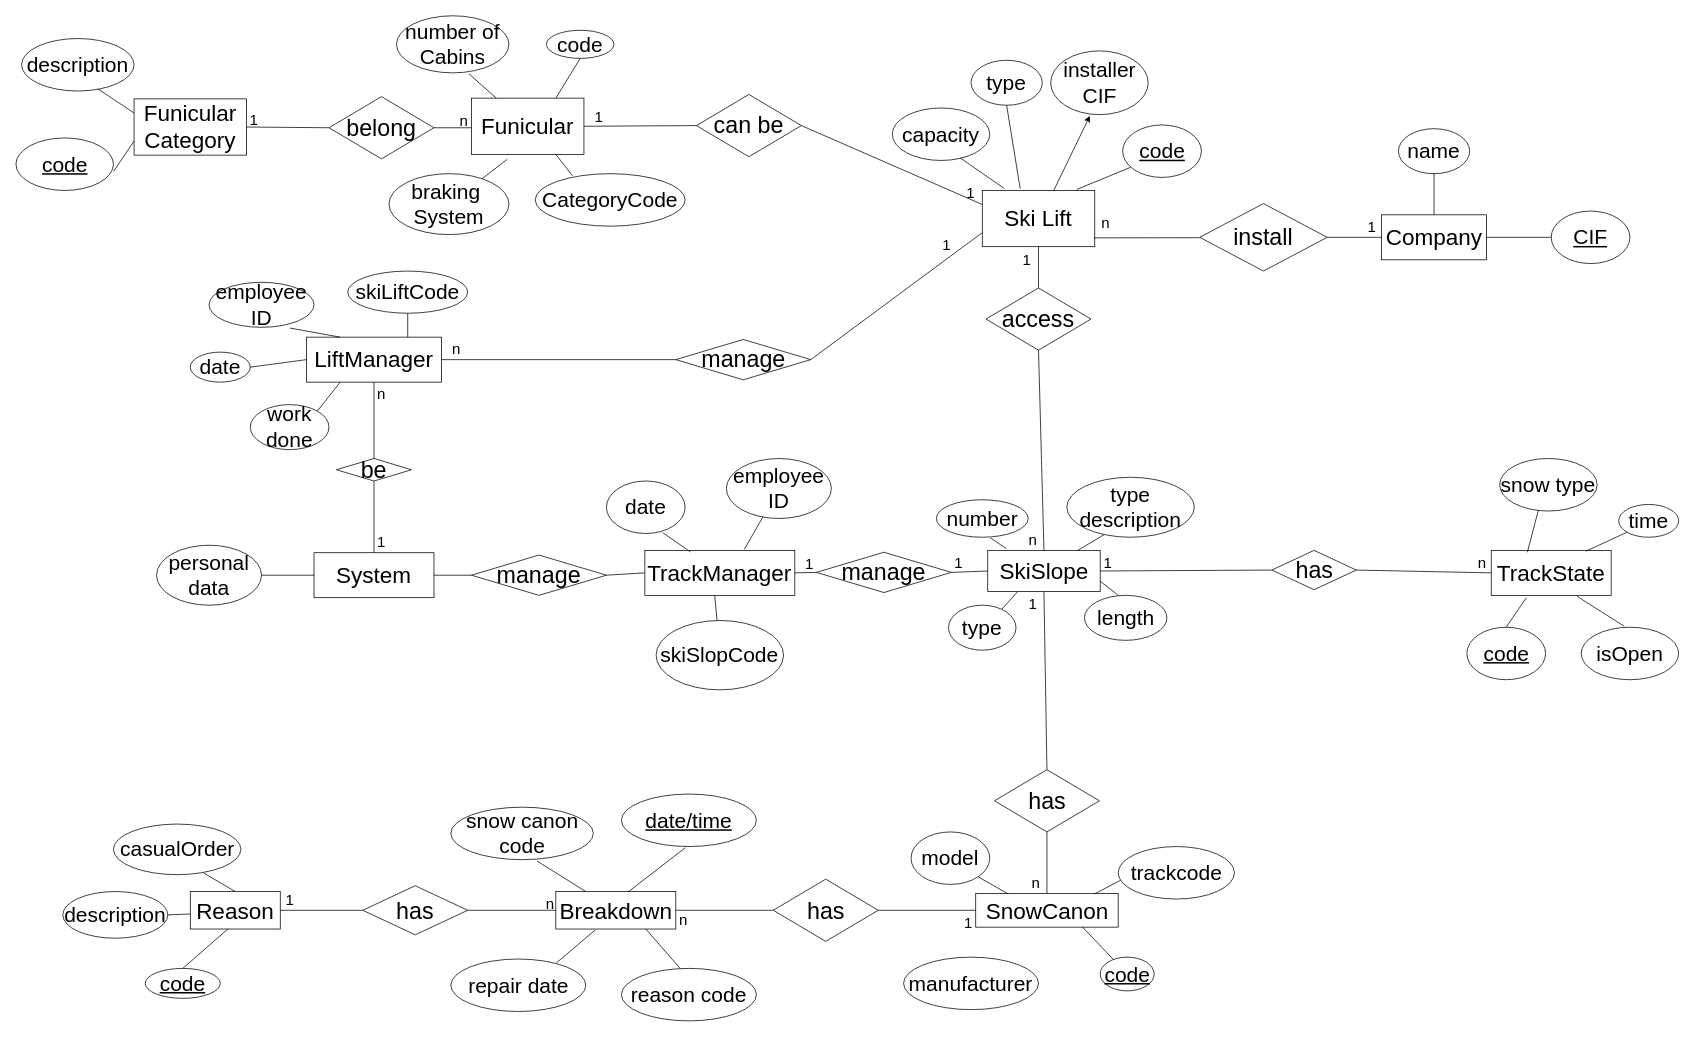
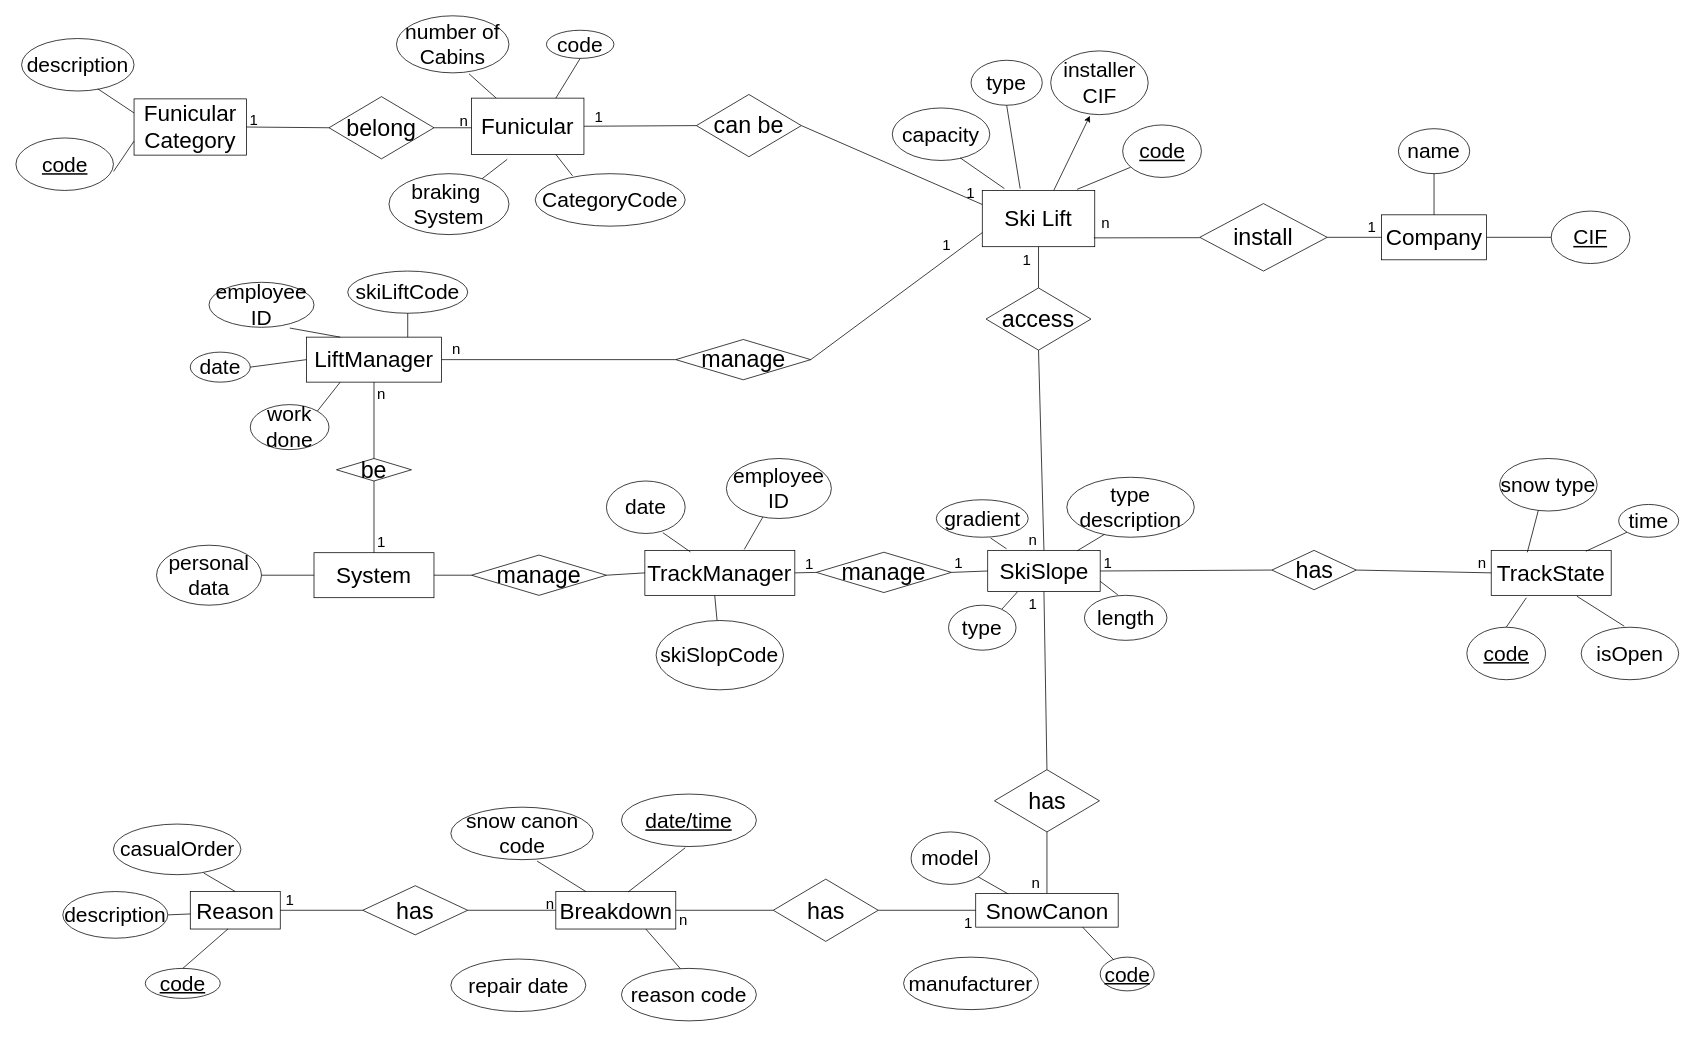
node "number": label "number" -> "gradient"
node "trackcode": removed
edge "trackcode" -- "SnowCanon": removed
edge "Breakdown" -- "repair date": removed
